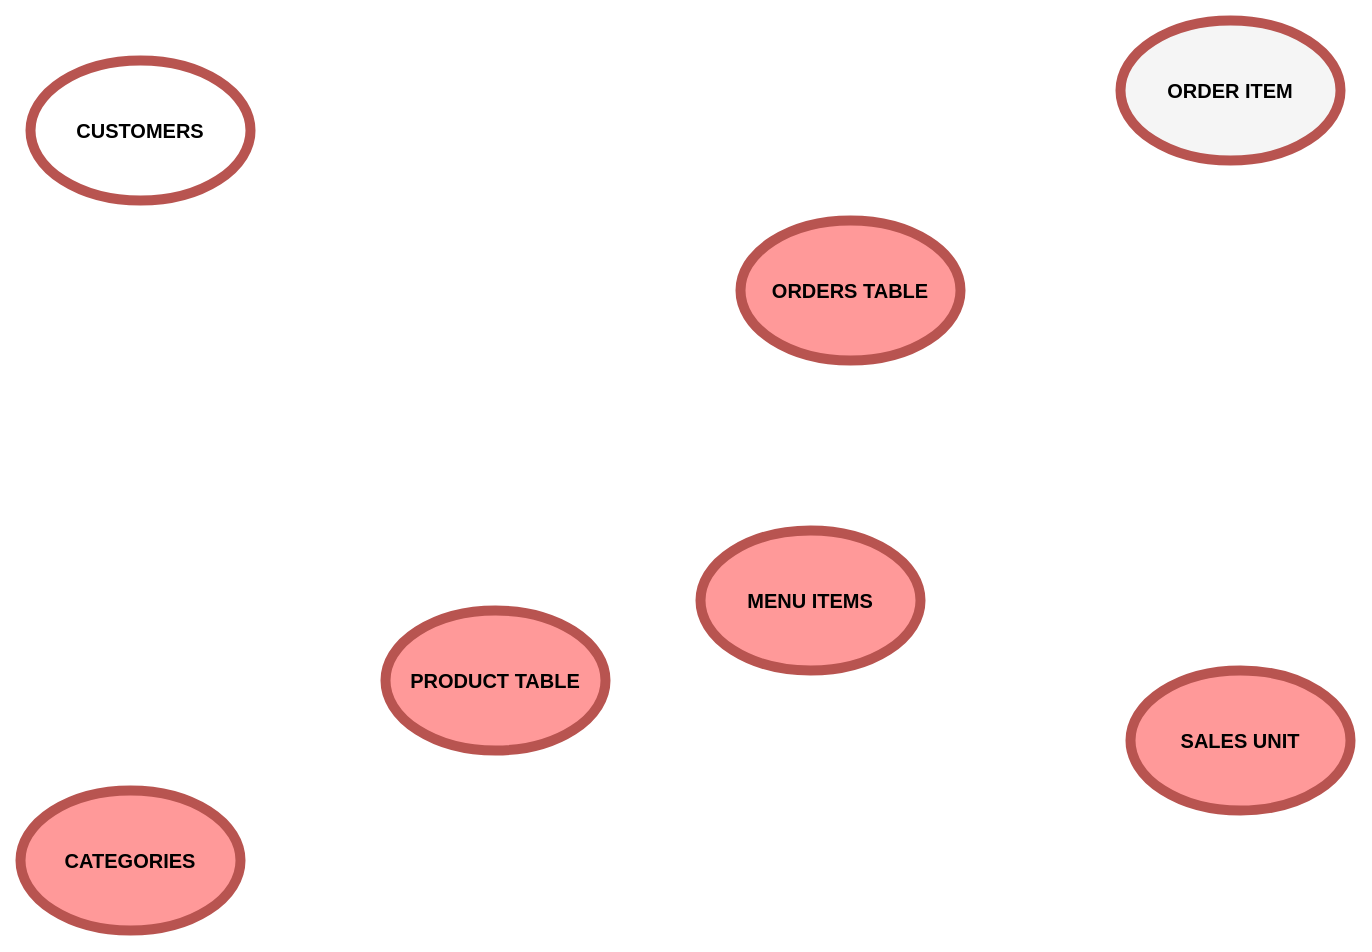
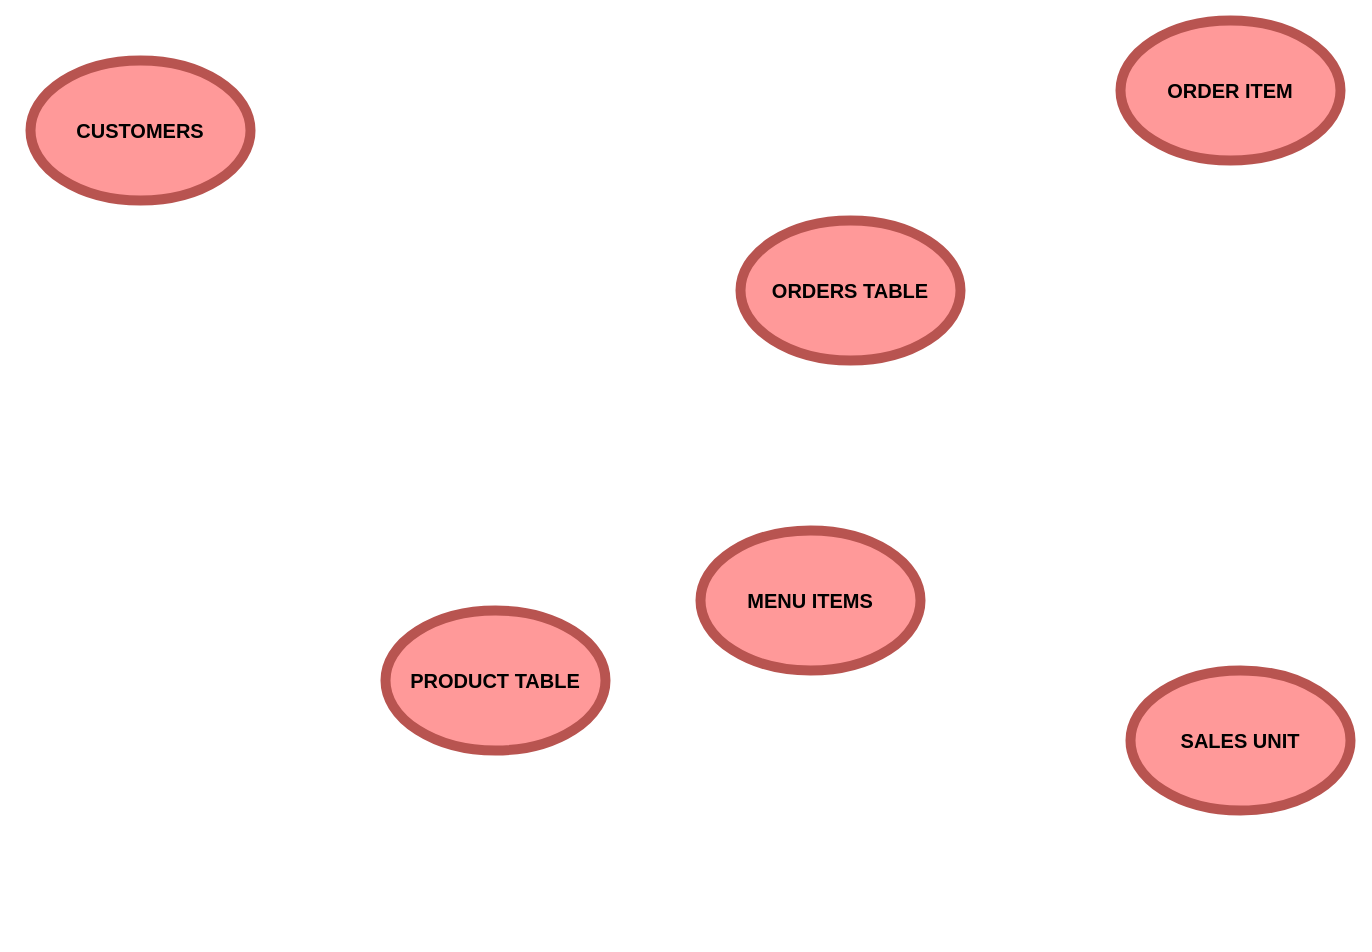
node "ORDER ITEM": fillcolor #f5f5f5 -> #ff9999
node "CUSTOMERS": fillcolor #ffffff -> #ff9999
node "CATEGORIES": removed
